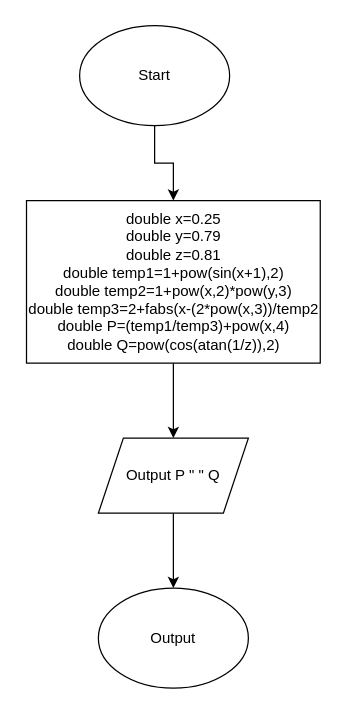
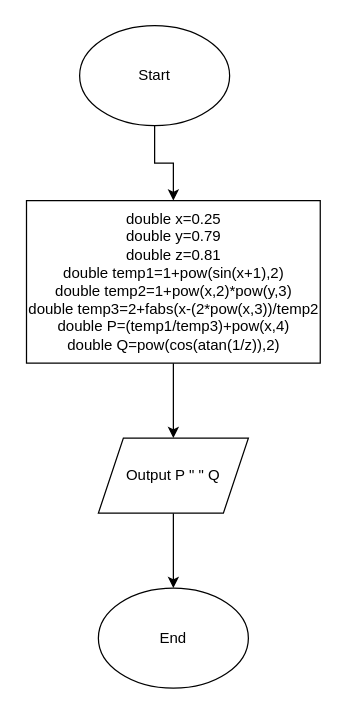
node "Output": label "Output" -> "End"
